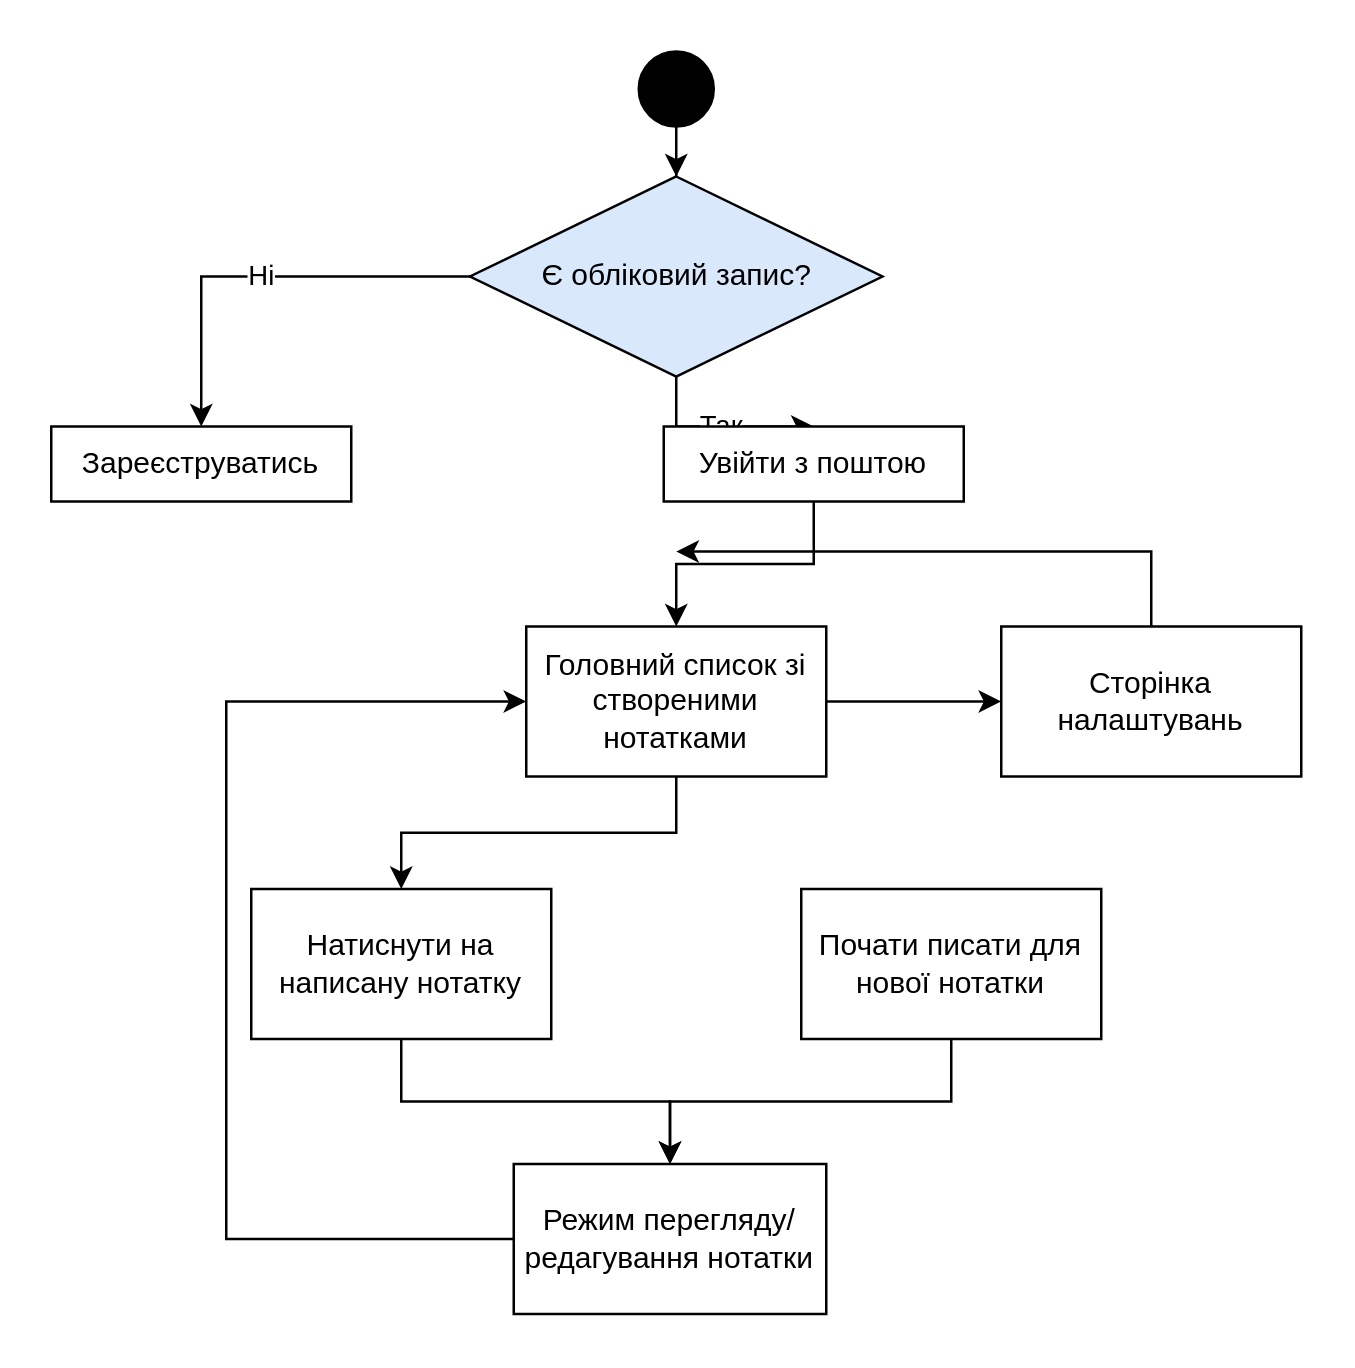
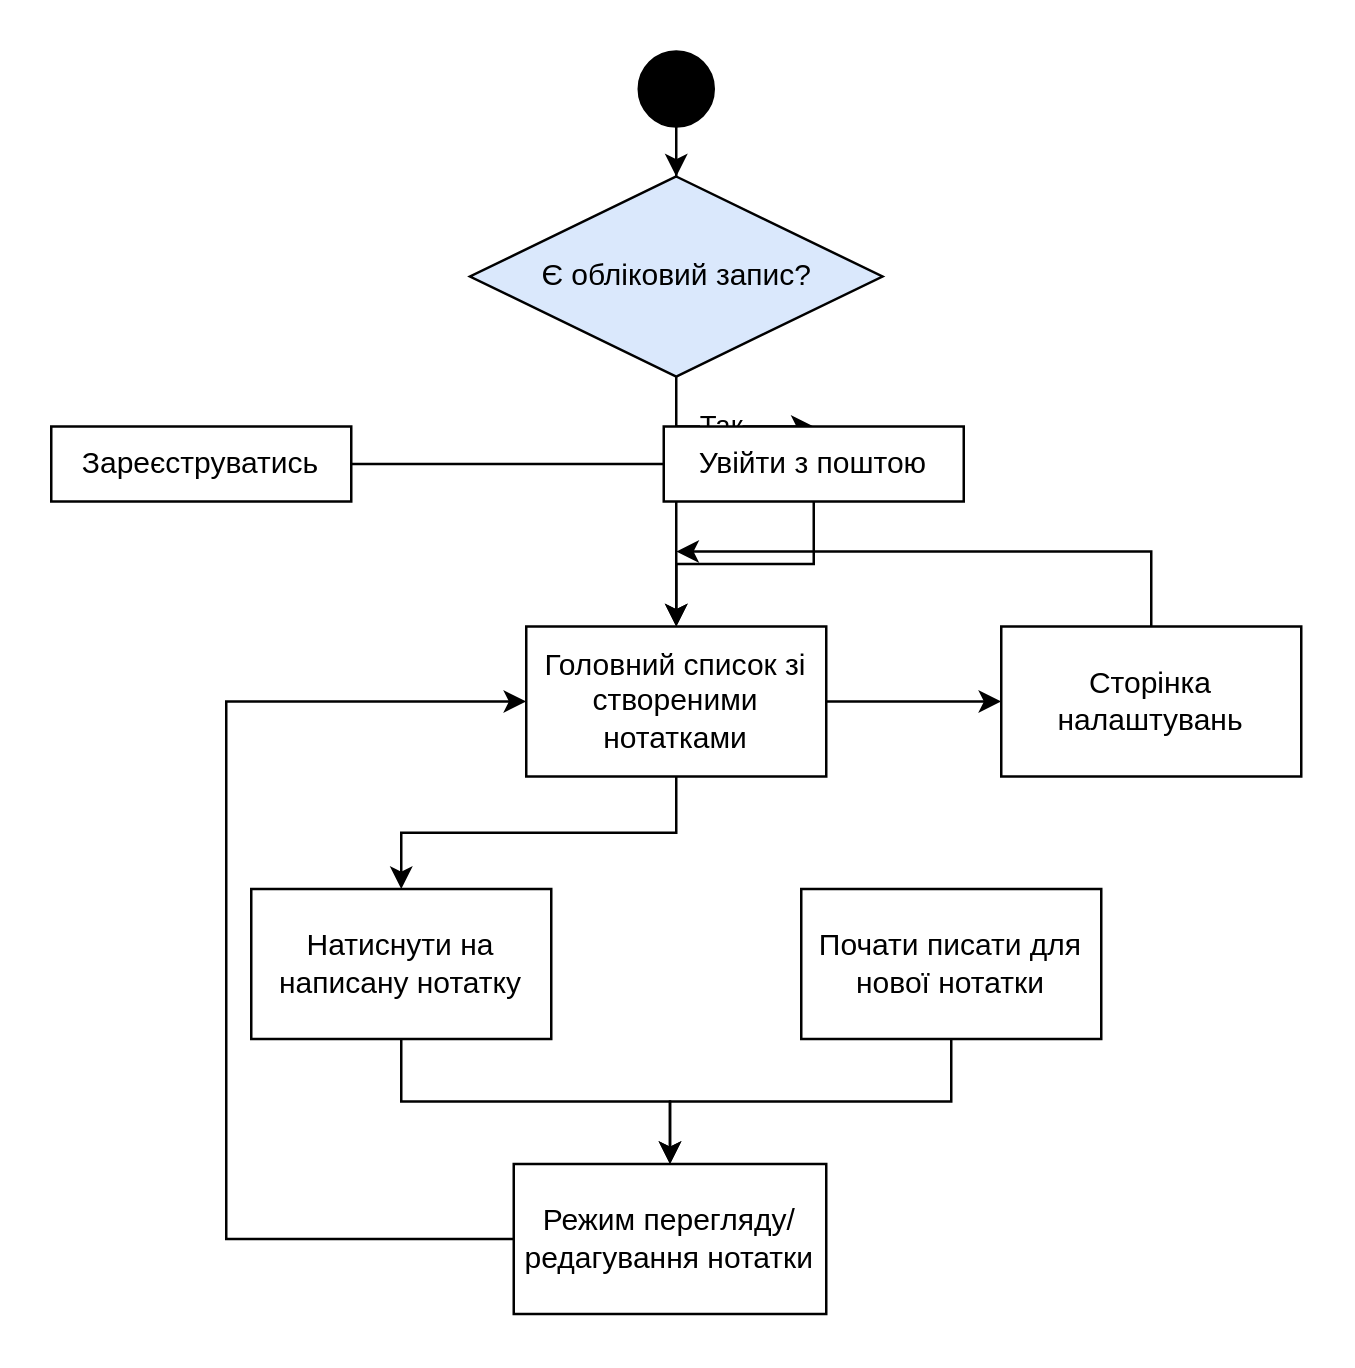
edge "Є обліковий запис?" -> "Зареєструватись": removed, label "Ні"
edge "Зареєструватись" -> "Головний список зі створеними нотатками": added
